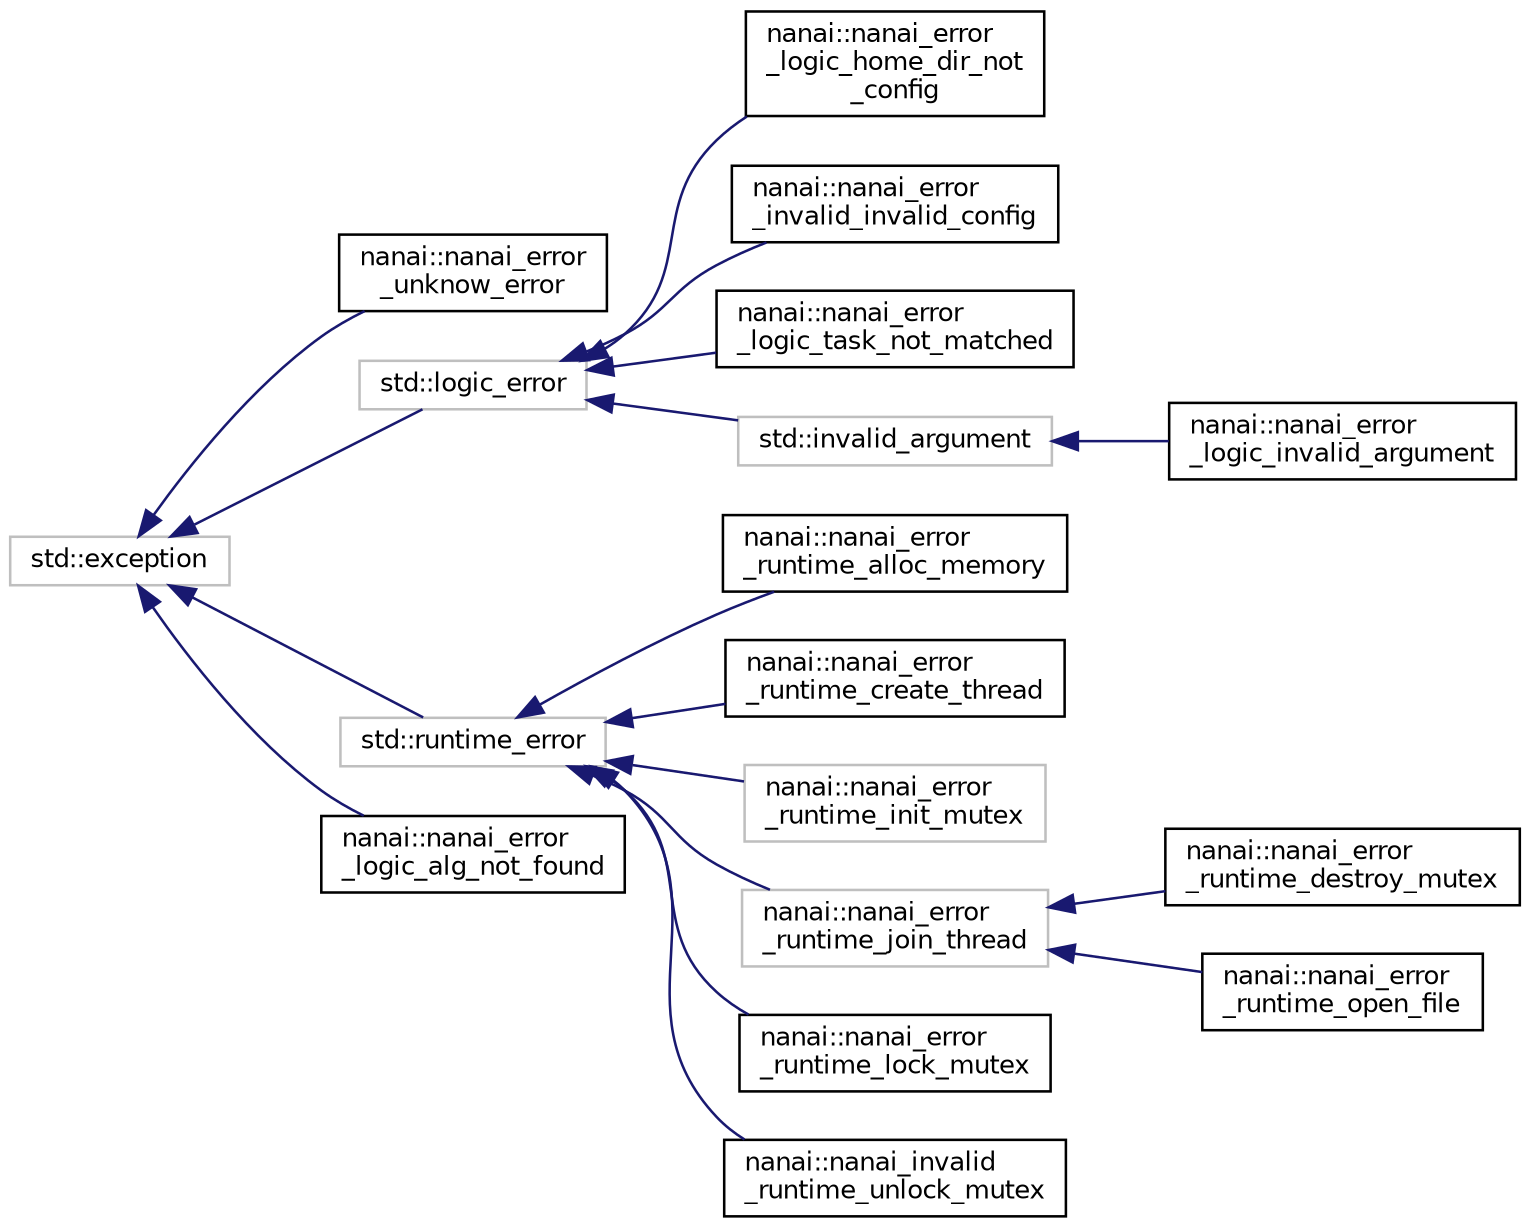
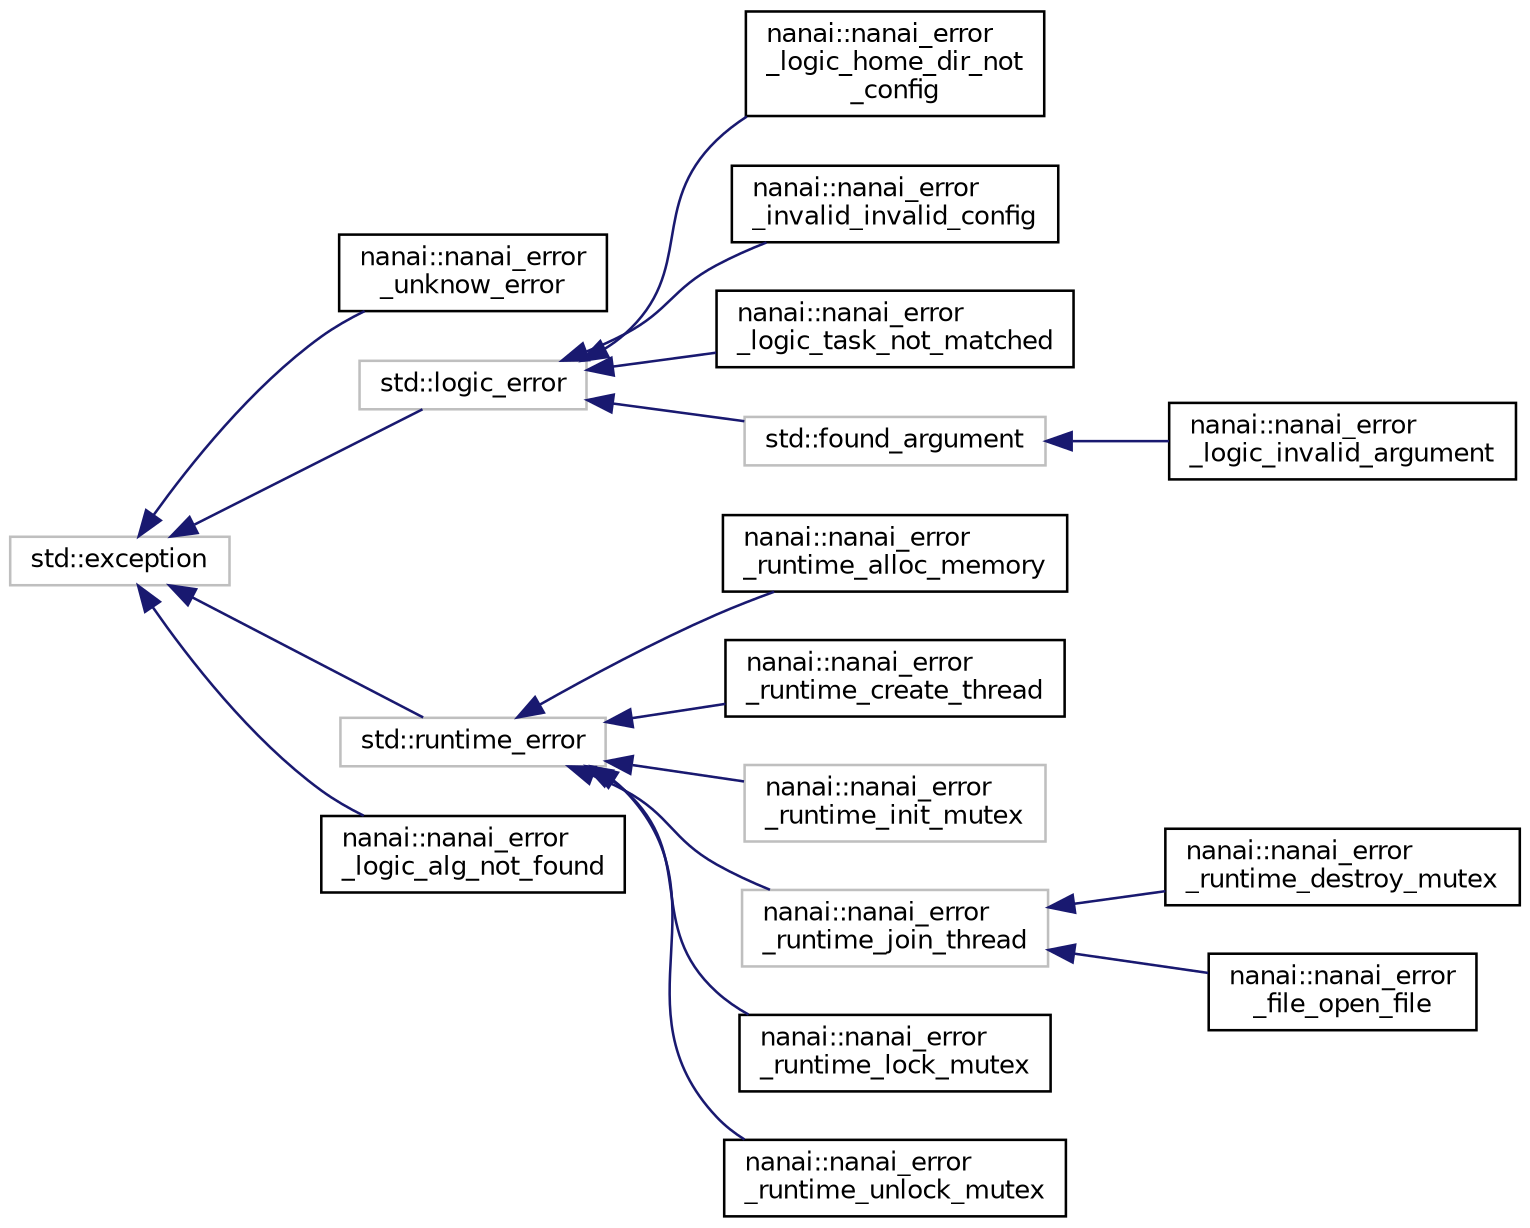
node "std::invalid_argument": label "std::invalid_argument" -> "std::found_argument"
node "nanai::nanai_error _runtime_open_file": label "nanai::nanai_error _runtime_open_file" -> "nanai::nanai_error _file_open_file"
node "nanai::nanai_invalid _runtime_unlock_mutex": label "nanai::nanai_invalid _runtime_unlock_mutex" -> "nanai::nanai_error _runtime_unlock_mutex"
